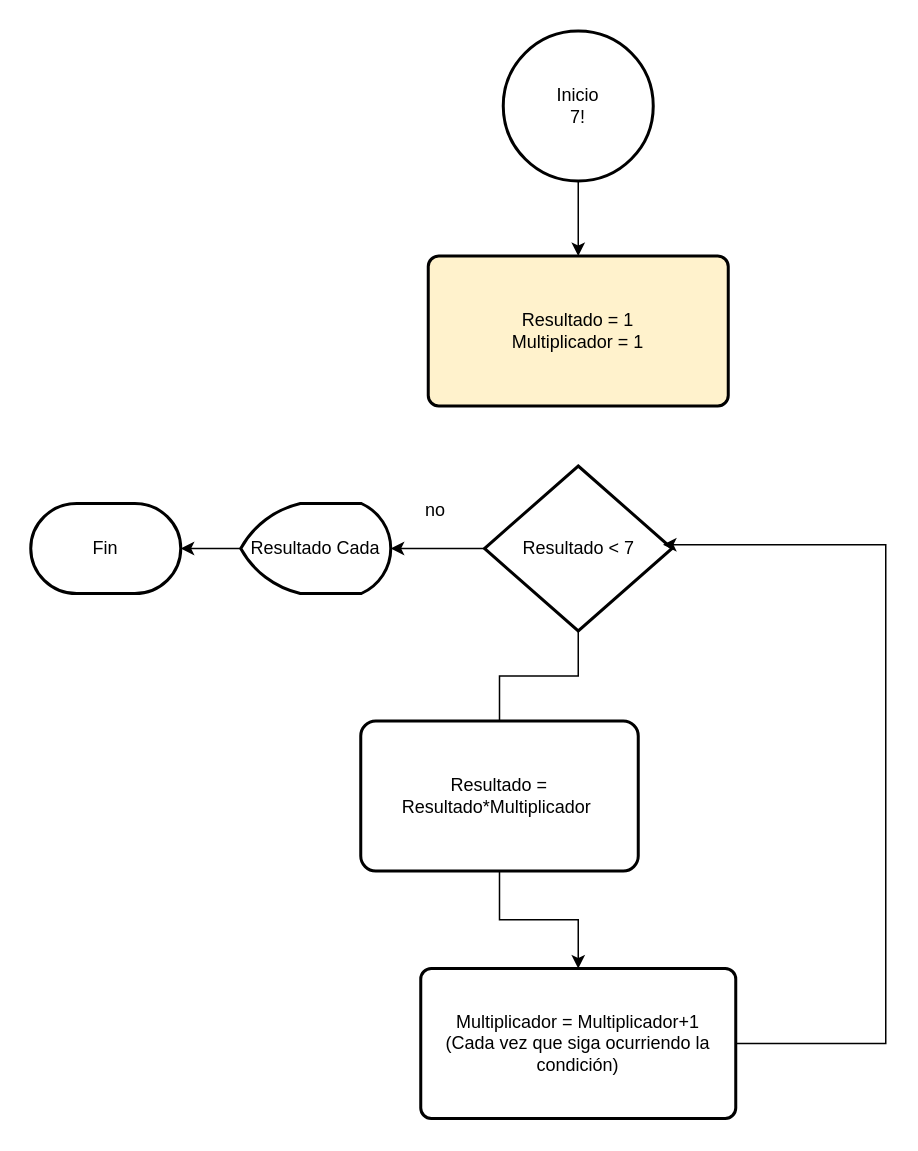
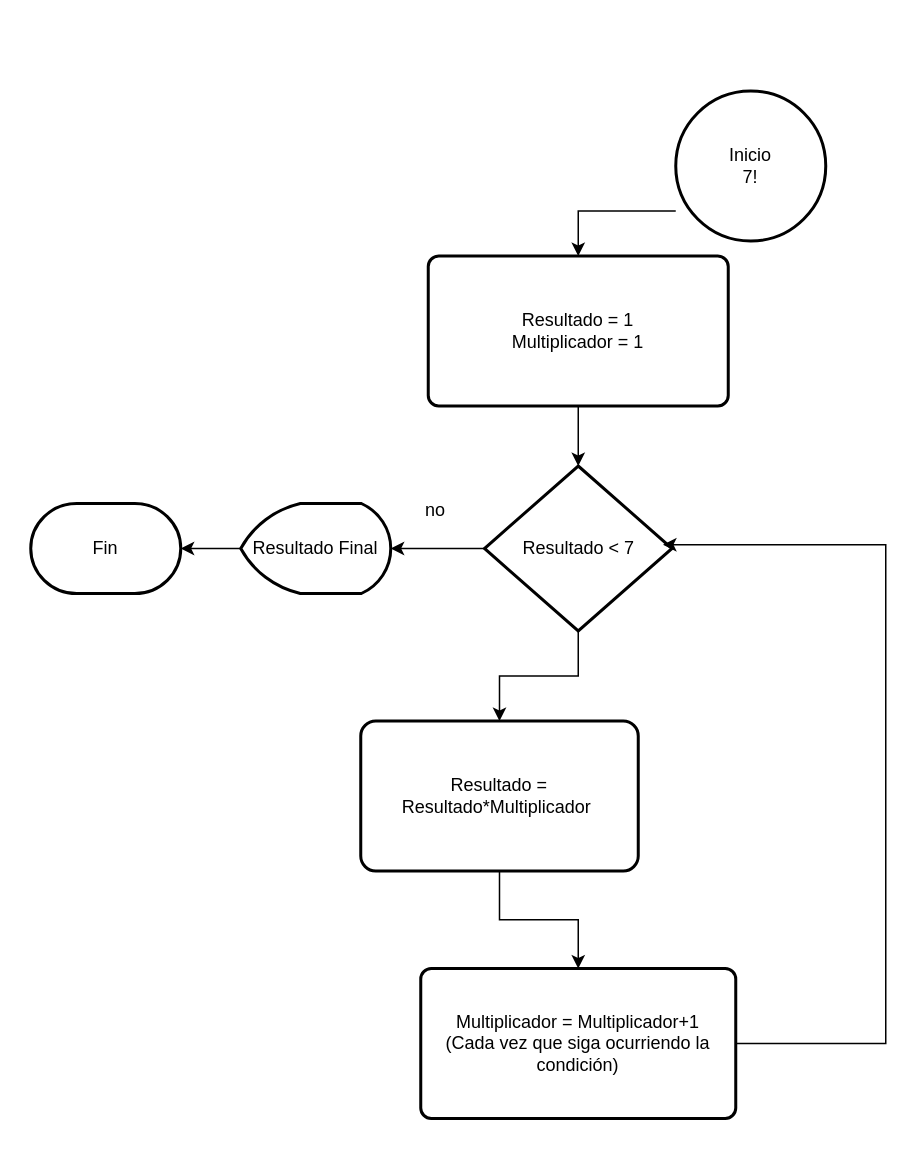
node "Inicio 7!": moved (578, 106) -> (751, 166)
node "Resultado = 1Multiplicador = 1": fillcolor #fff2cc -> #ffffff
edge "Resultado = 1Multiplicador = 1" -> "Resultado < 7": added
node "Resultado Cada": label "Resultado Cada" -> "Resultado Final"
edge "Resultado < 7" -- "Resultado = Resultado*Multiplicador": arrowhead none -> classic
